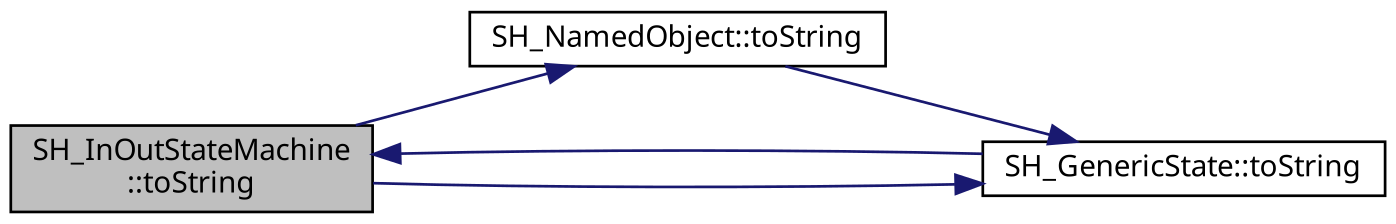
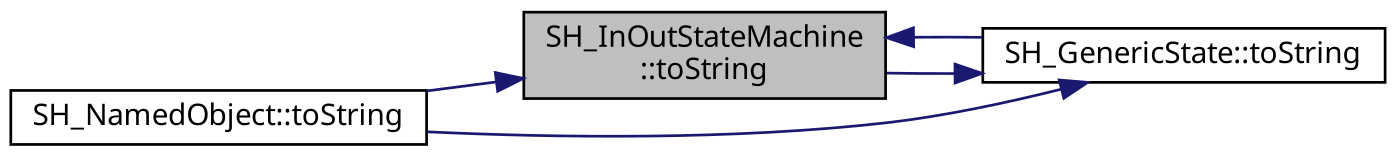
edge "SH_InOutStateMachine ::toString" -> "SH_NamedObject::toString": reversed
